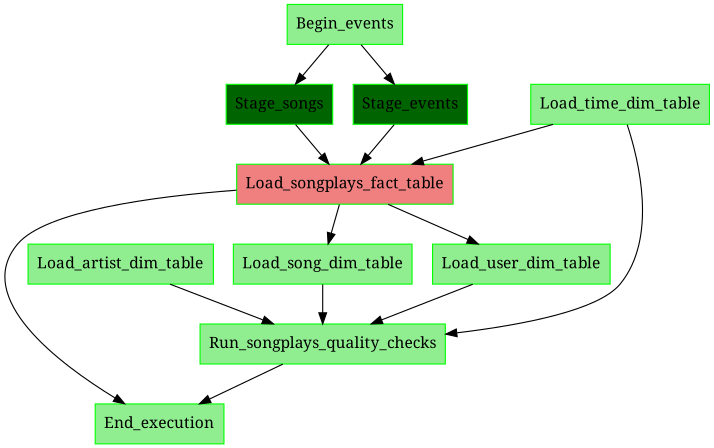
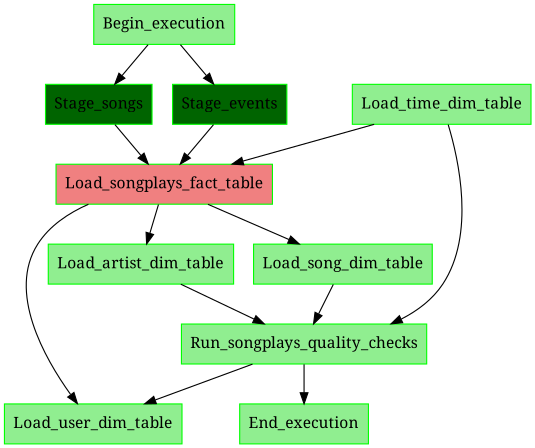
node "Begin_events": label "Begin_events" -> "Begin_execution"
edge "Load_songplays_fact_table" -> "End_execution": now "Load_songplays_fact_table" -> "Load_artist_dim_table"
edge "Load_user_dim_table" -> "Run_songplays_quality_checks": reversed
